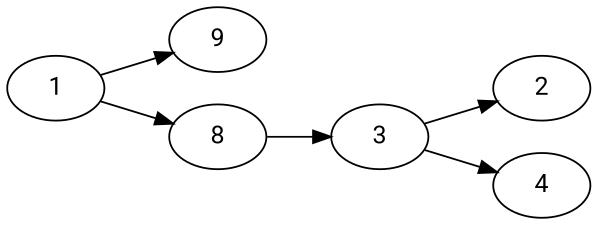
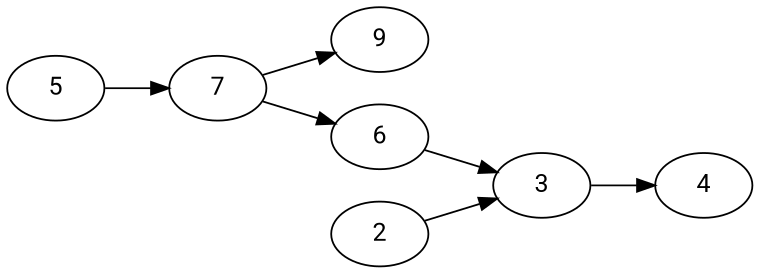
node "5": added
node "1": label "1" -> "7"
edge "3" -> "2": reversed
node "8": label "8" -> "6"
